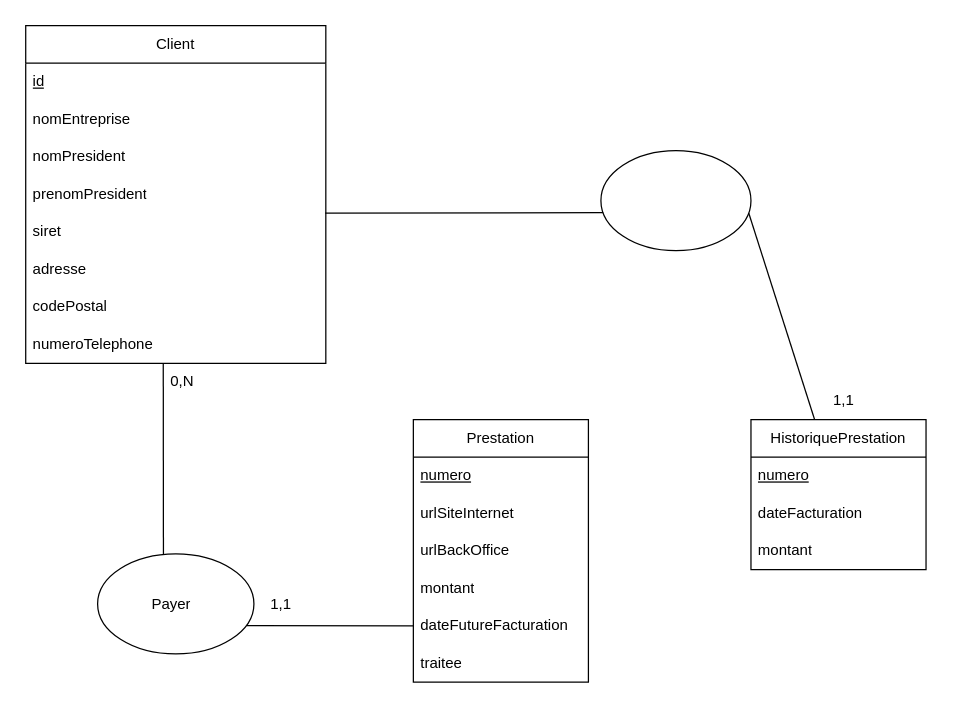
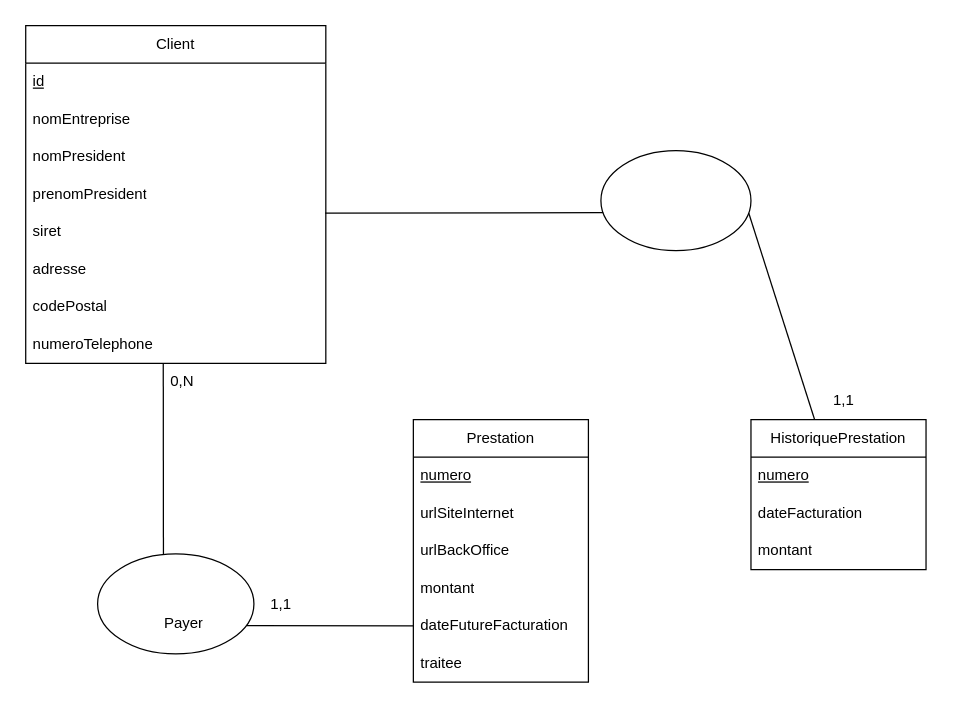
node "Payer": moved (176, 604) -> (188, 623)
